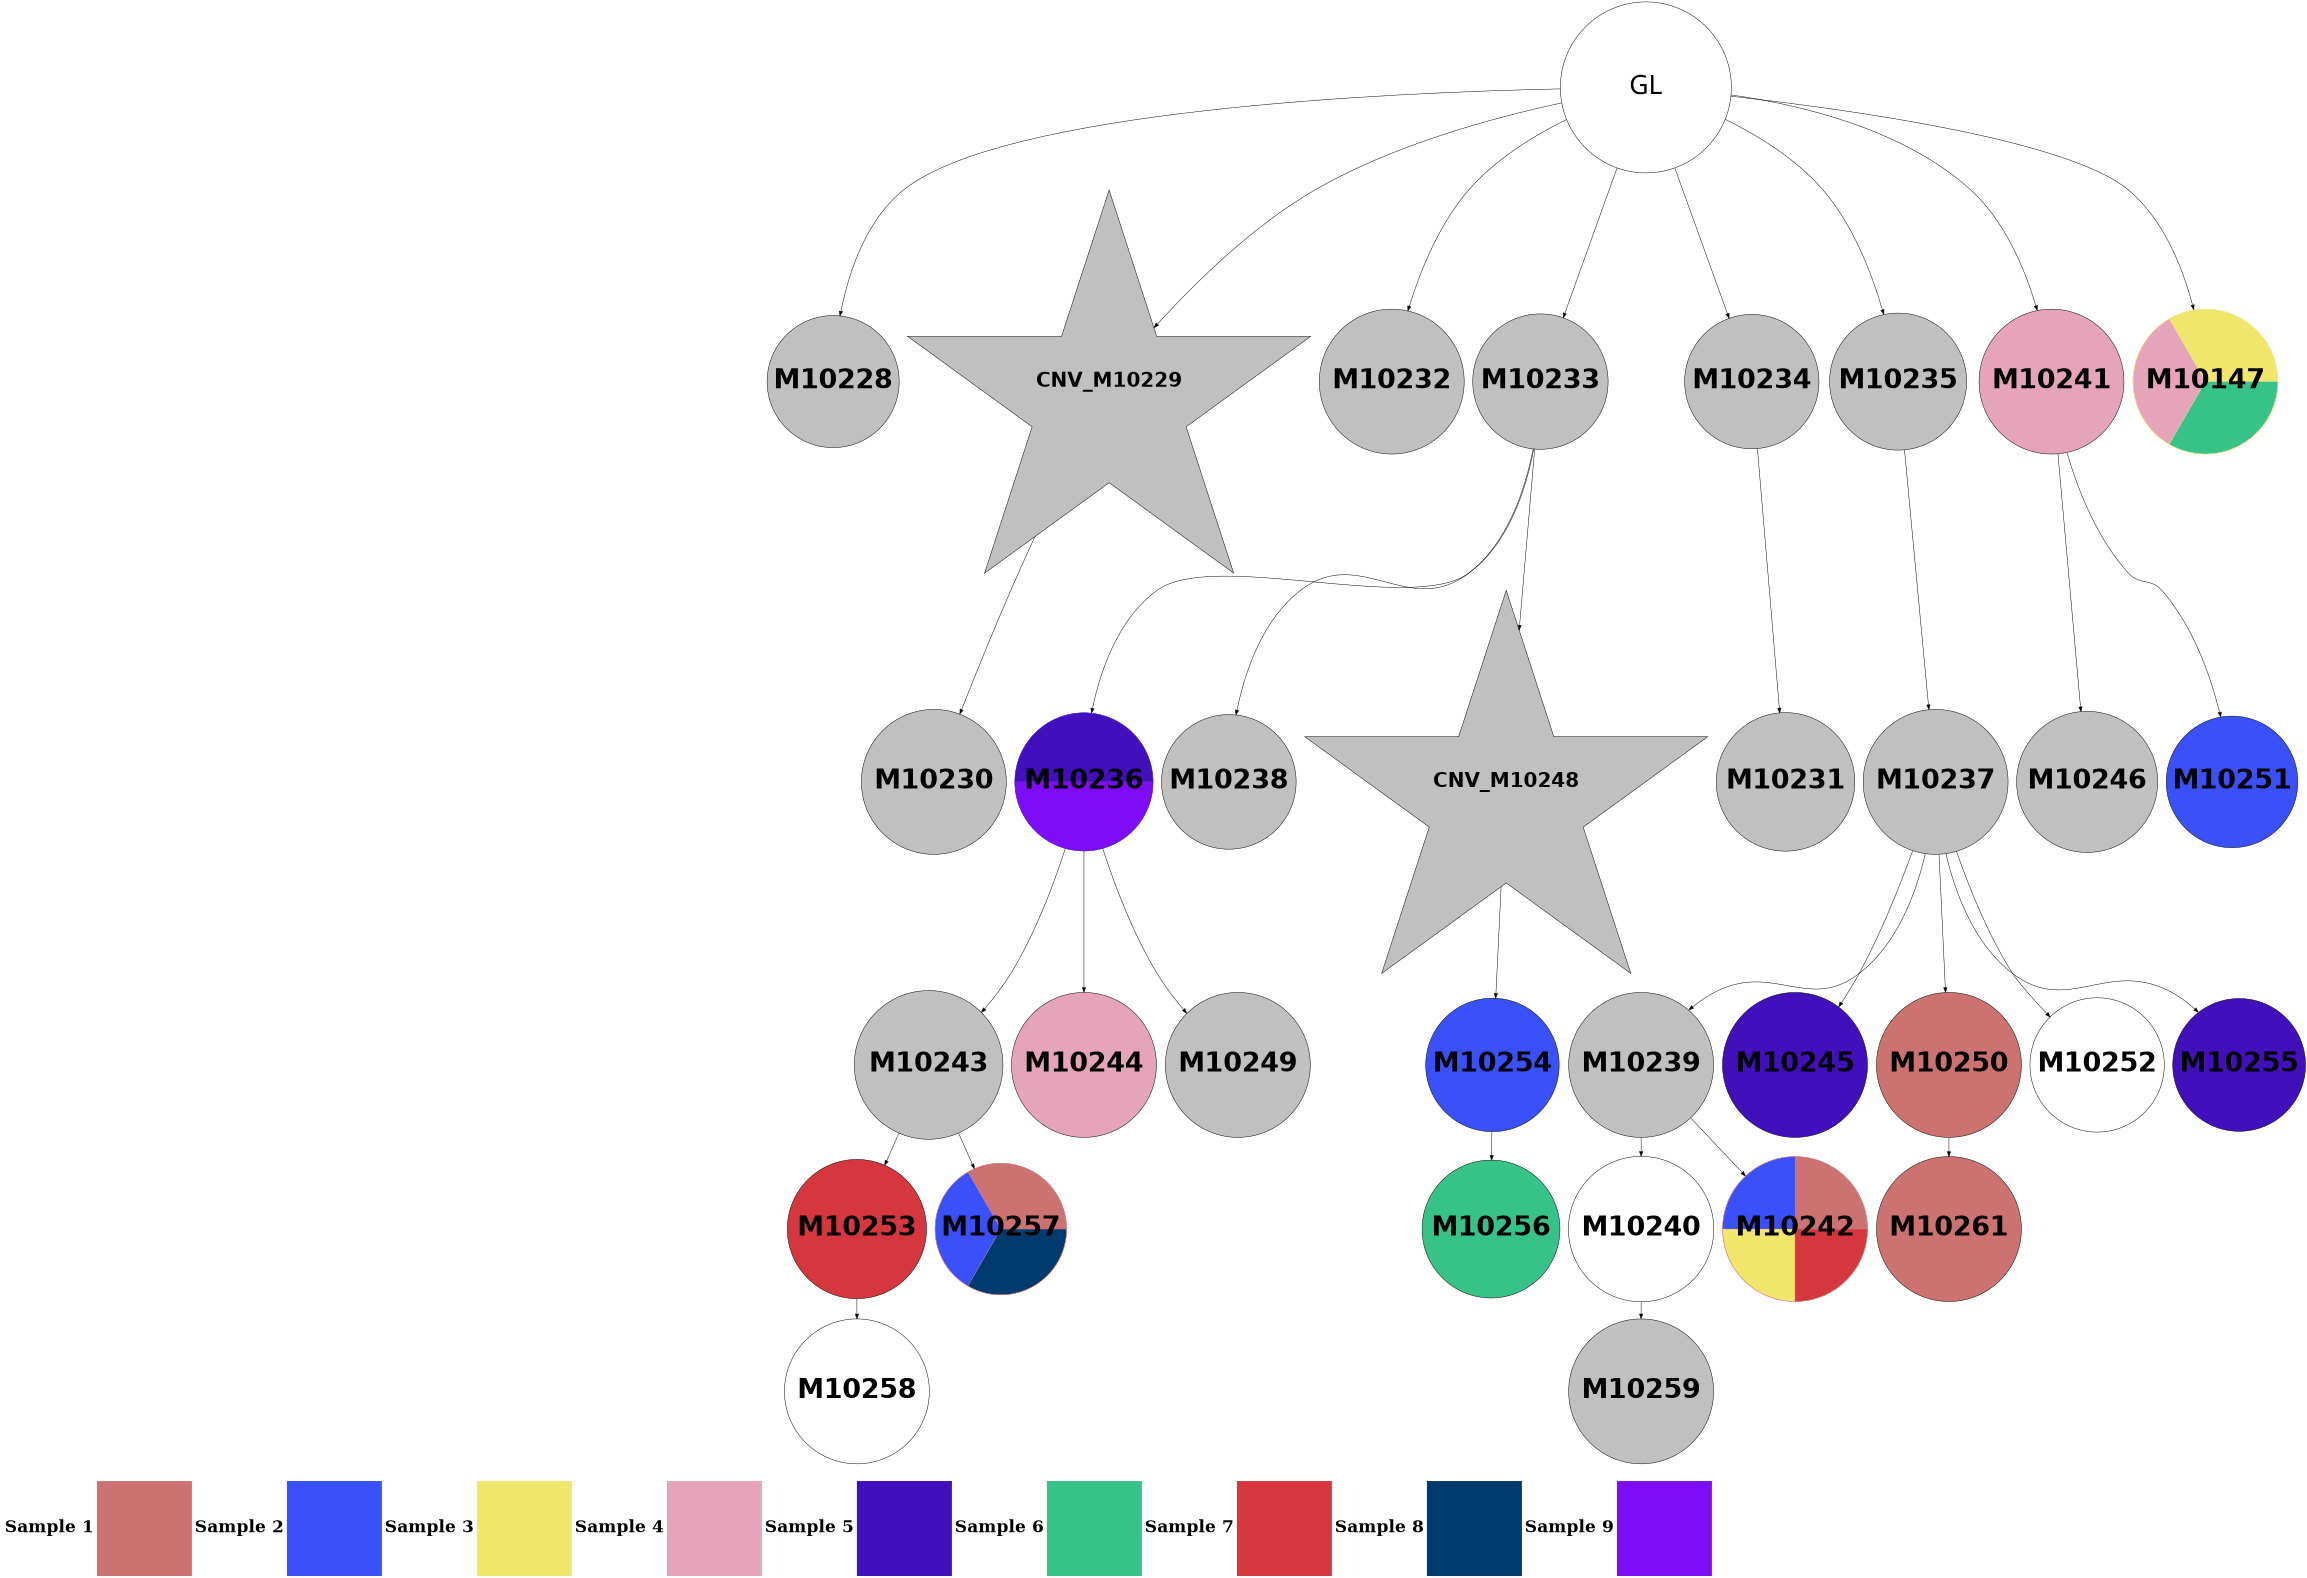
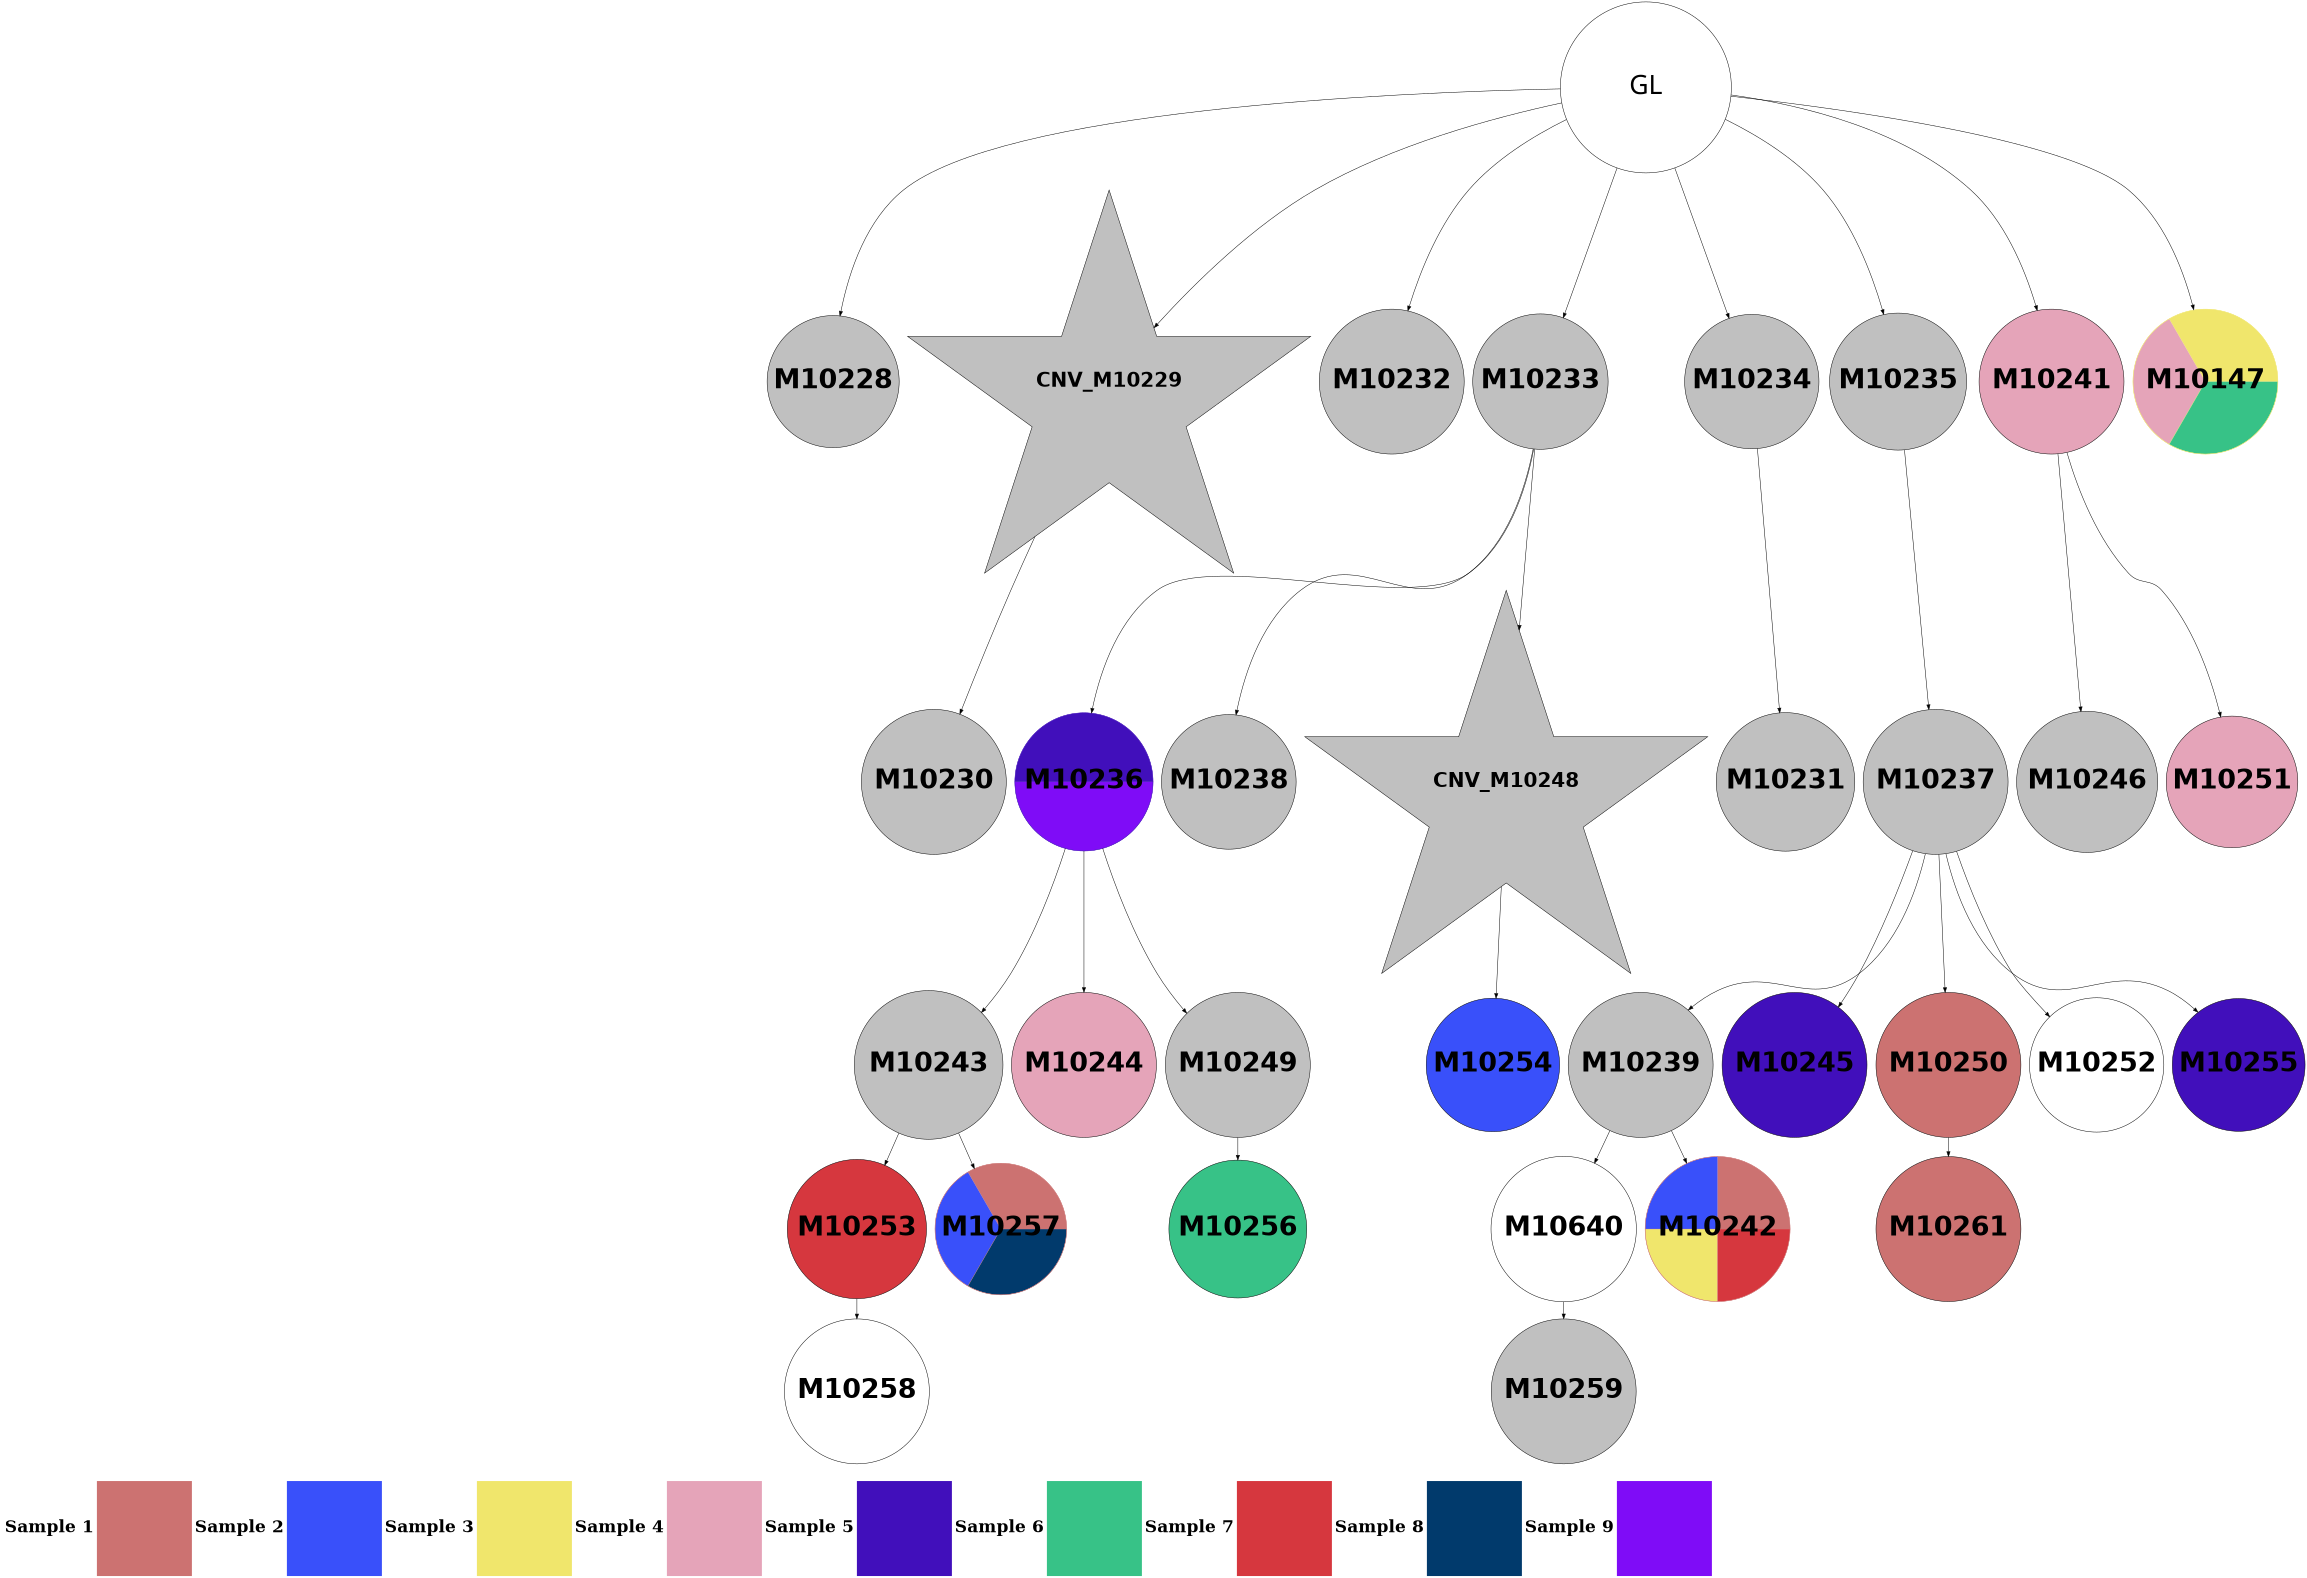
node "M10251": fillcolor #3950fa -> #e5a4b9
edge "M10254" -> "M10256": now "M10249" -> "M10256"
node "M10240": label "M10240" -> "M10640"
